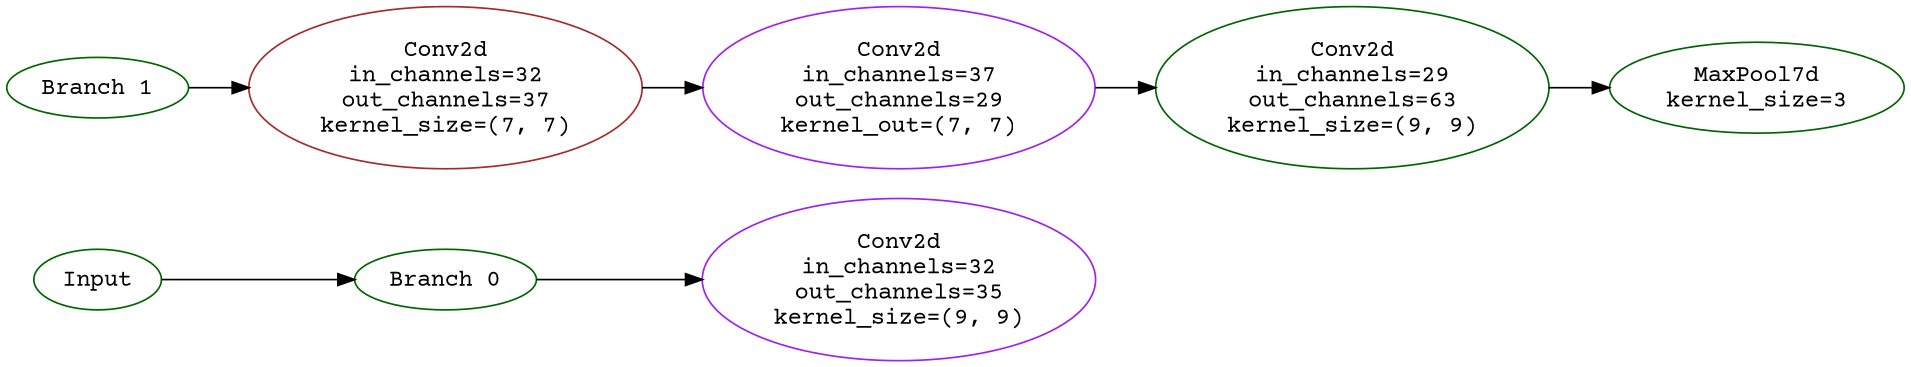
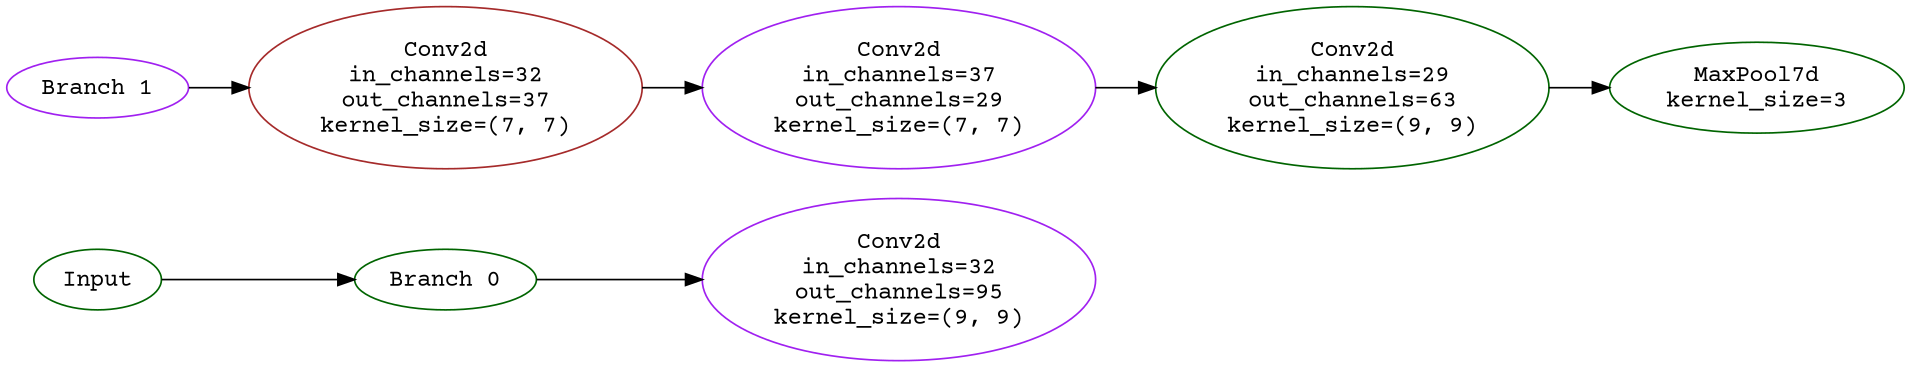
node "Branch 1": color darkgreen -> purple
node "Conv2d in_channels=37 out_channels=29 kernel_out=(7, 7)": label "Conv2d in_channels=37 out_channels=29 kernel_out=(7, 7)" -> "Conv2d in_channels=37 out_channels=29 kernel_size=(7, 7)"
node "Conv2d in_channels=32 out_channels=35 kernel_size=(9, 9)": label "Conv2d in_channels=32 out_channels=35 kernel_size=(9, 9)" -> "Conv2d in_channels=32 out_channels=95 kernel_size=(9, 9)"
